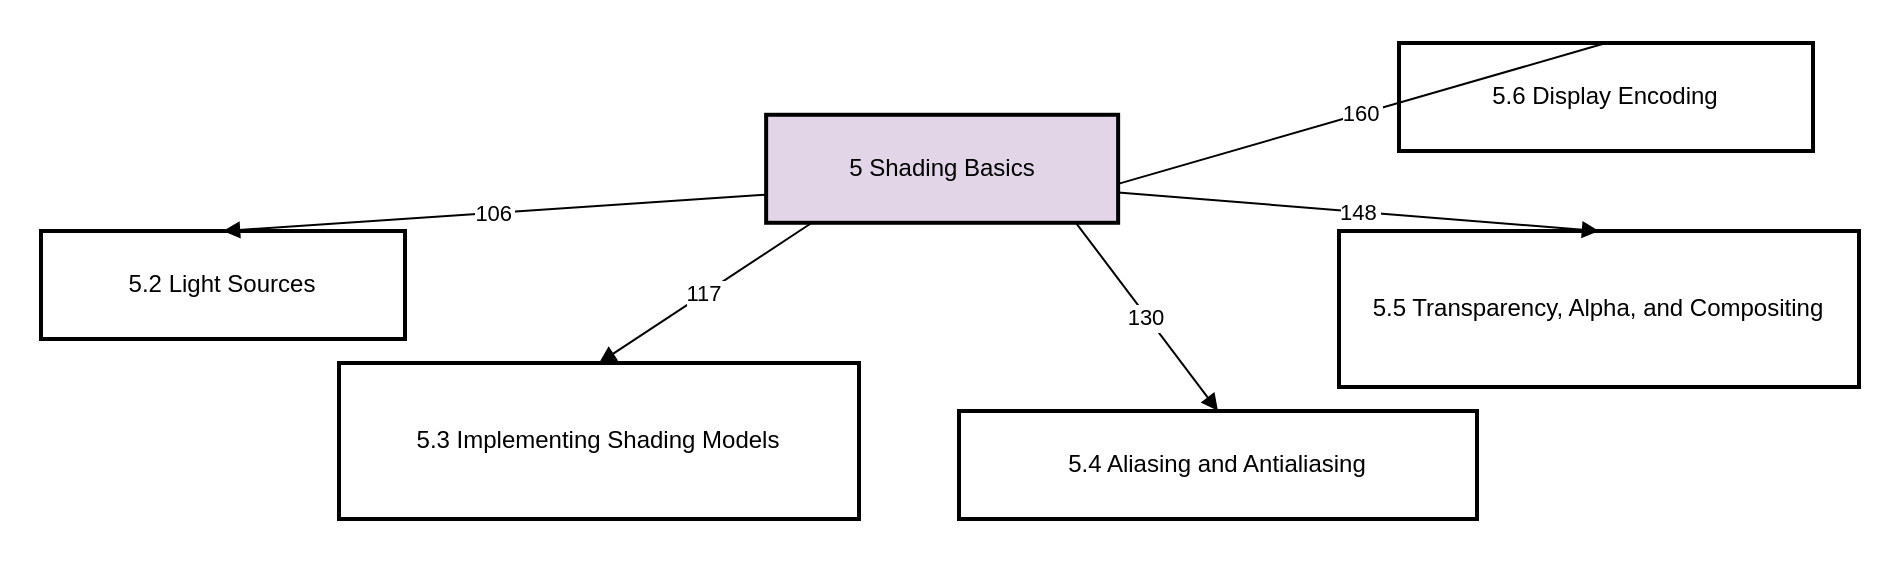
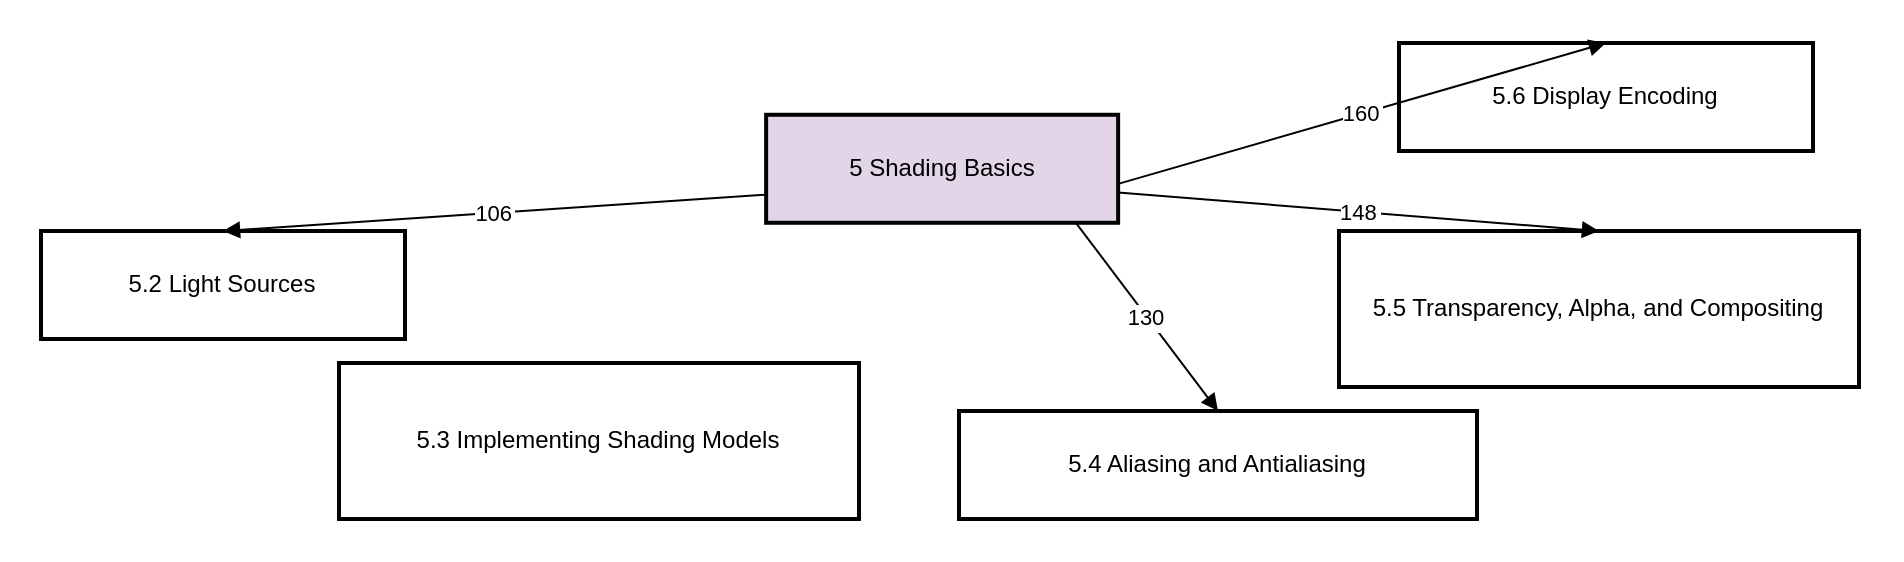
edge "5.6 Display Encoding" -- "5 Shading Basics": arrowhead none -> block
edge "5 Shading Basics" -> "5.3 Implementing Shading Models": removed, label "117"
